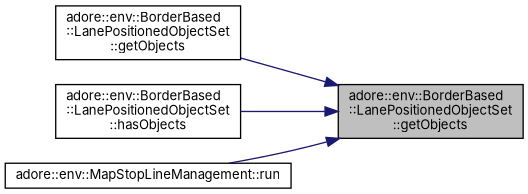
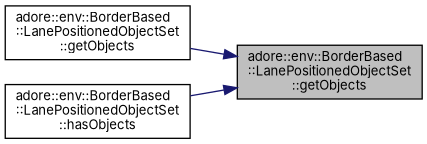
node "adore::env::MapStopLineManagement::run": removed
